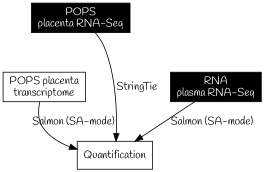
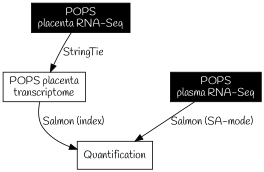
edge "POPS placenta RNA-Seq" -> "Quantification": now "POPS placenta RNA-Seq" -> "POPS placenta transcriptome"
node "RNA plasma RNA-Seq": label "RNA plasma RNA-Seq" -> "POPS plasma RNA-Seq"
edge "POPS placenta transcriptome" -> "Quantification": label "Salmon (SA-mode)" -> "Salmon (index)"
